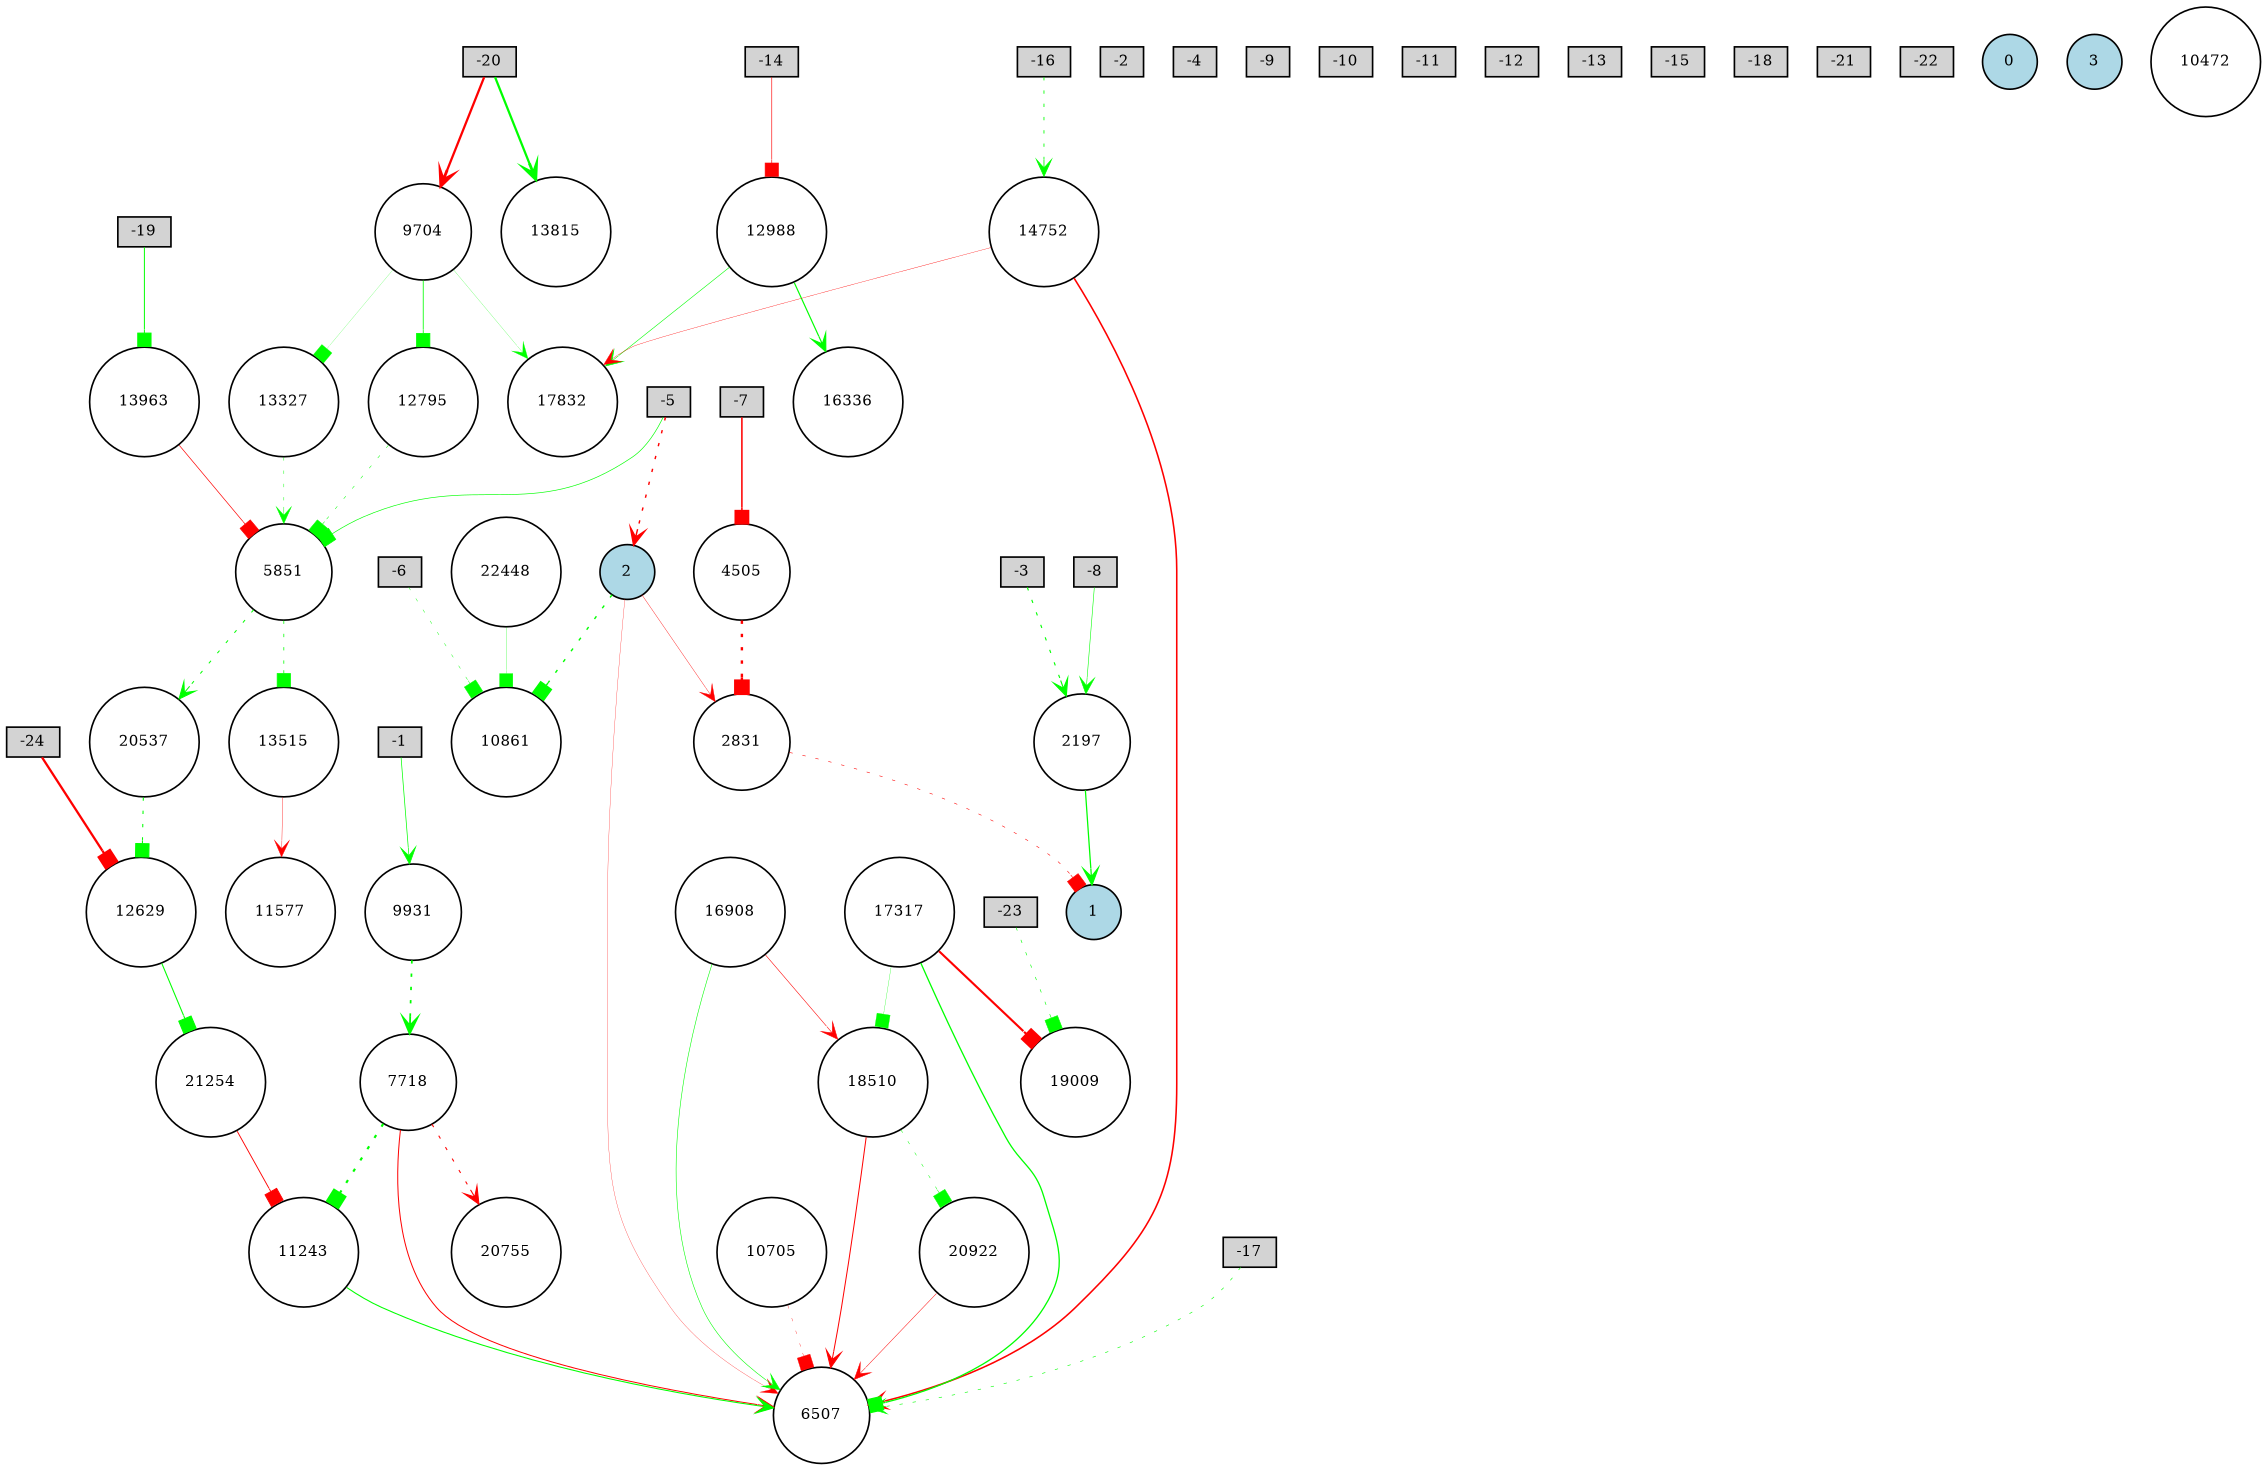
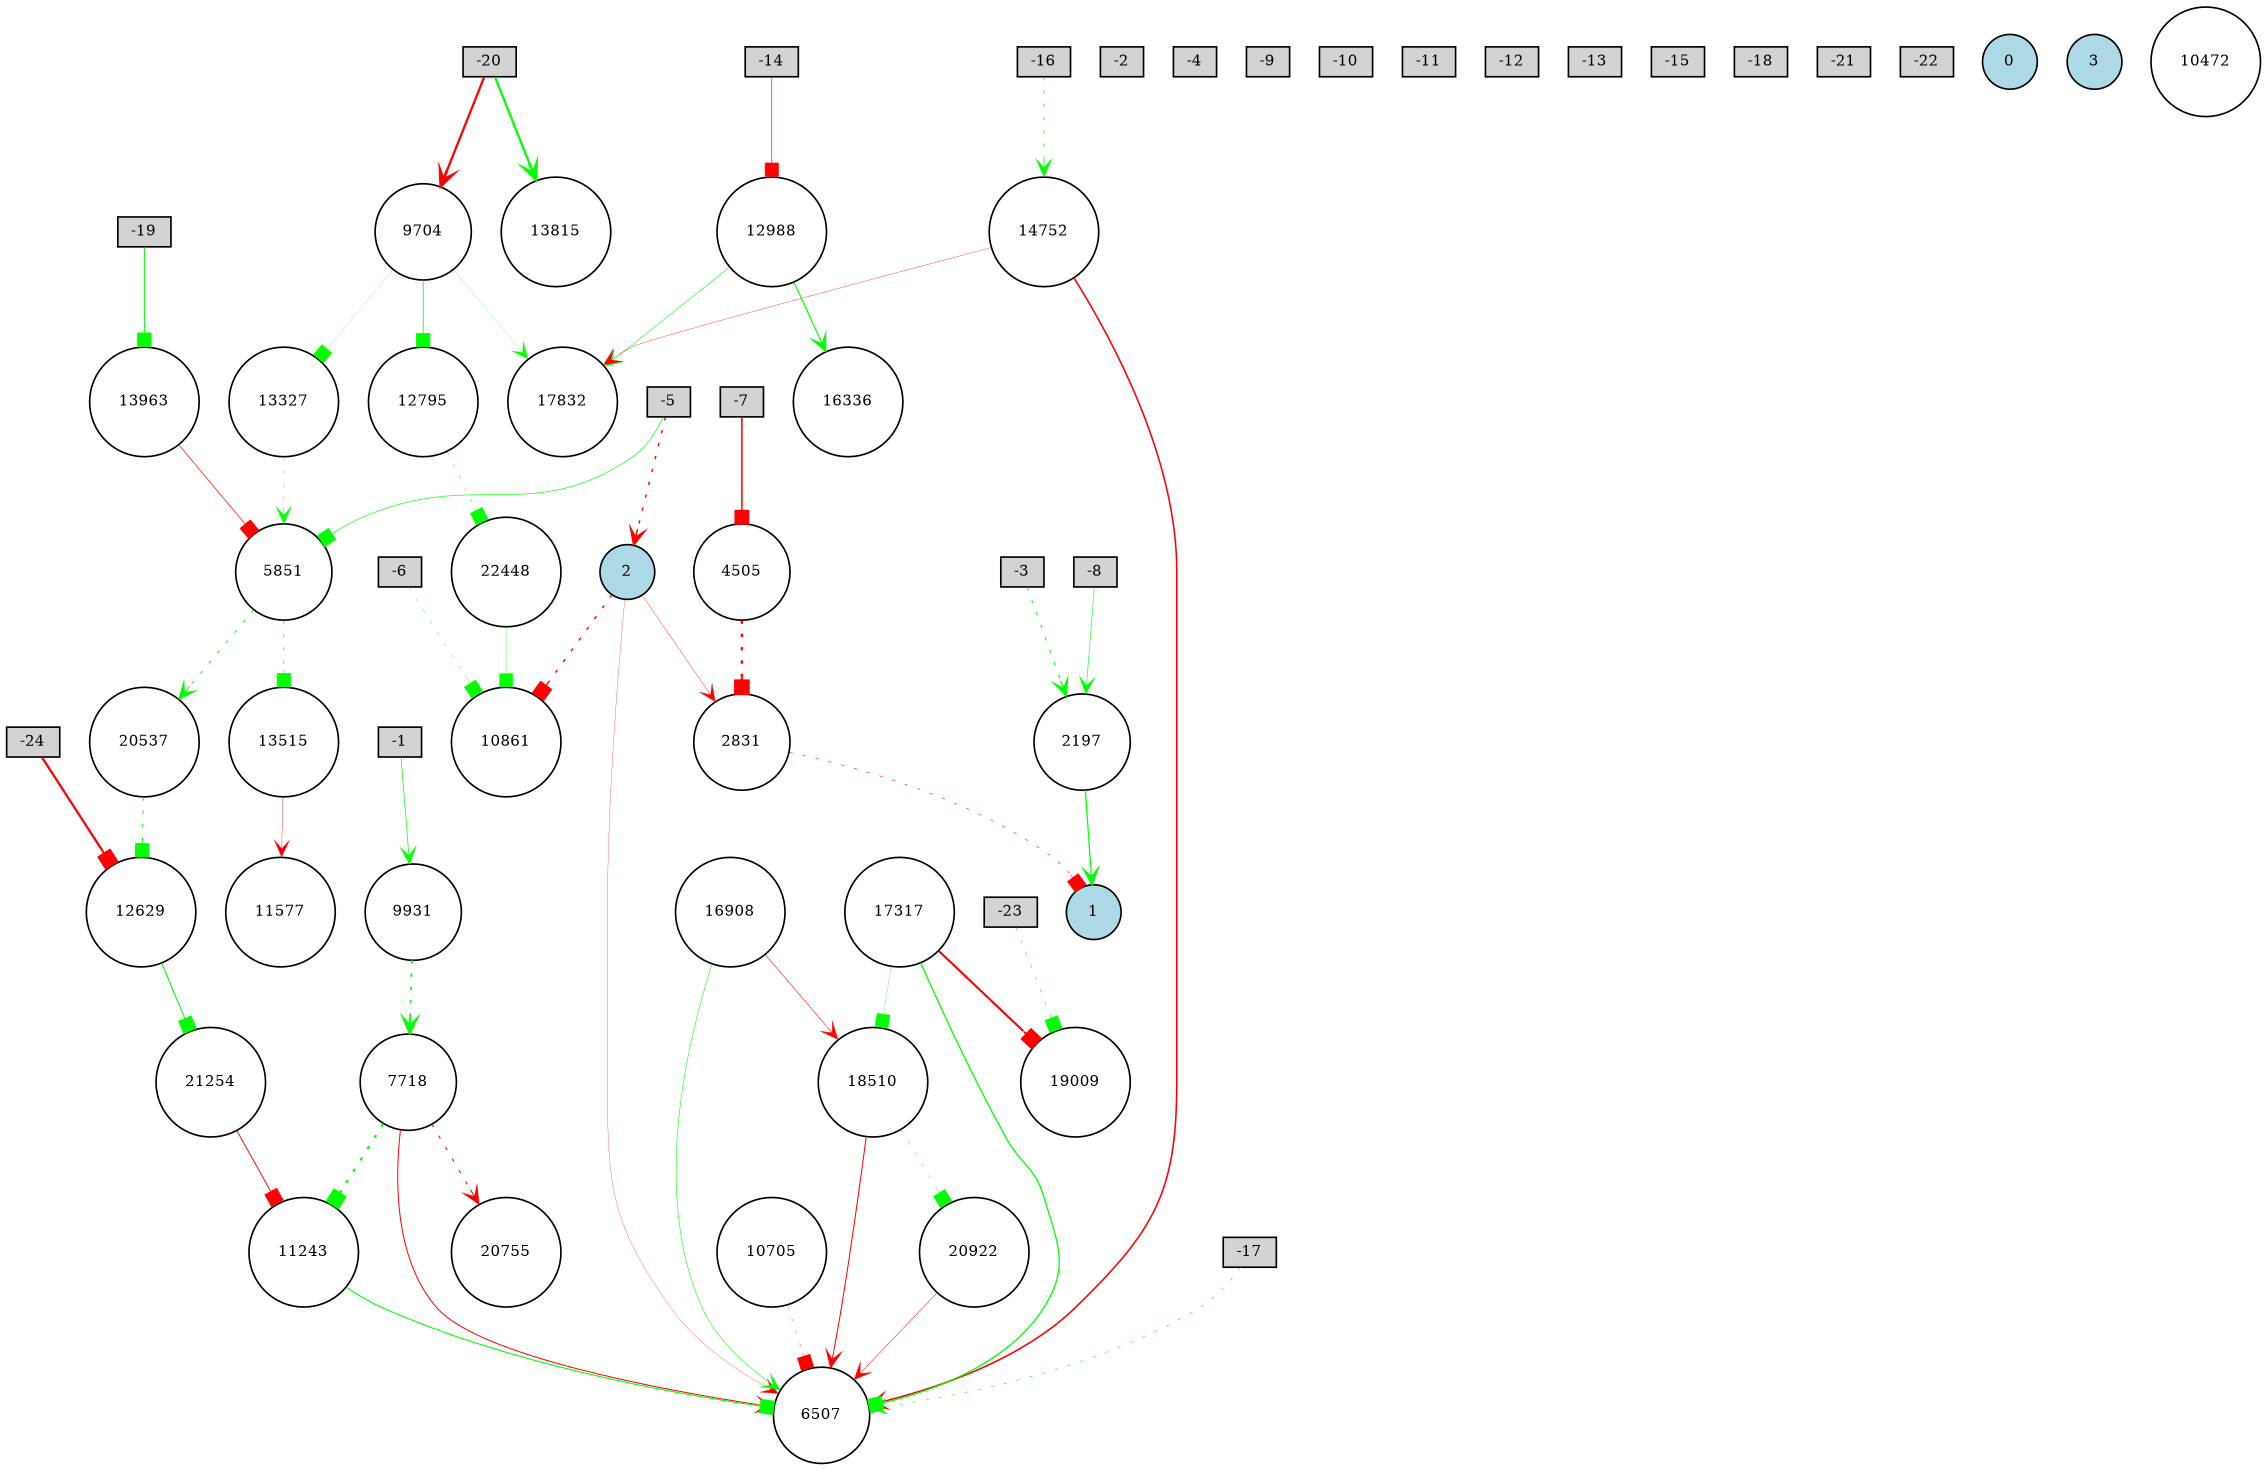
edge "12795" -> "5851": now "12795" -> "22448"
edge "2" -> "10861": color green -> red
edge "11243" -> "6507": arrowhead vee -> box
